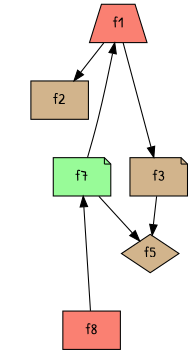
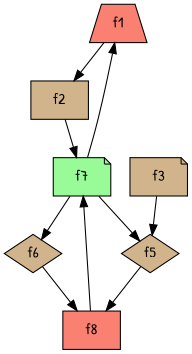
edge "f1" -> "f3": removed
edge "f2" -> "f7": added
node "f6": added
edge "f5" -> "f8": added
